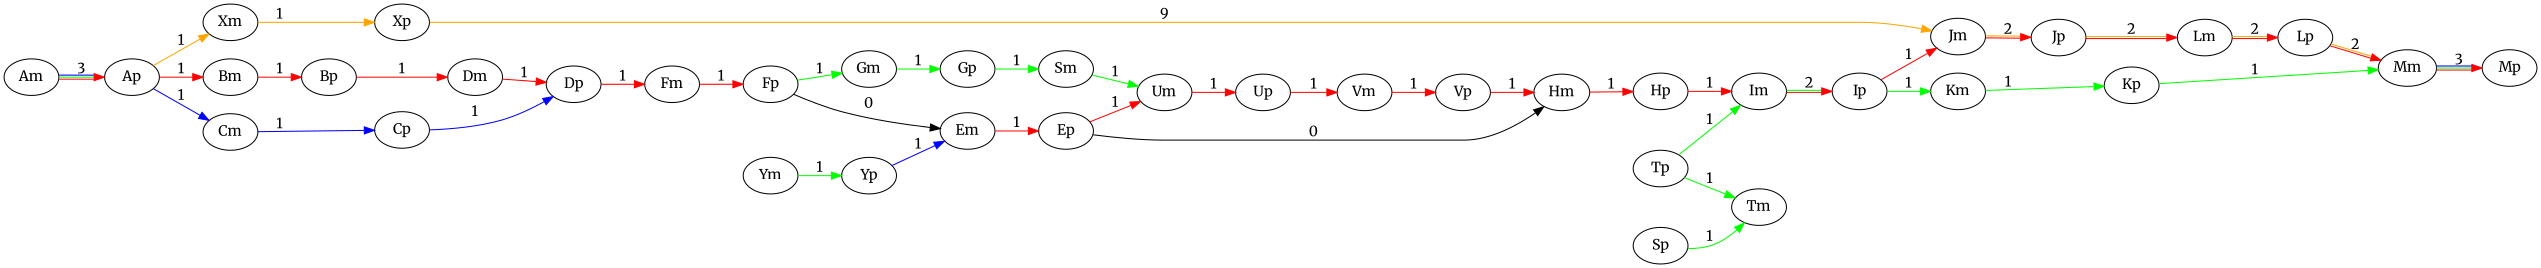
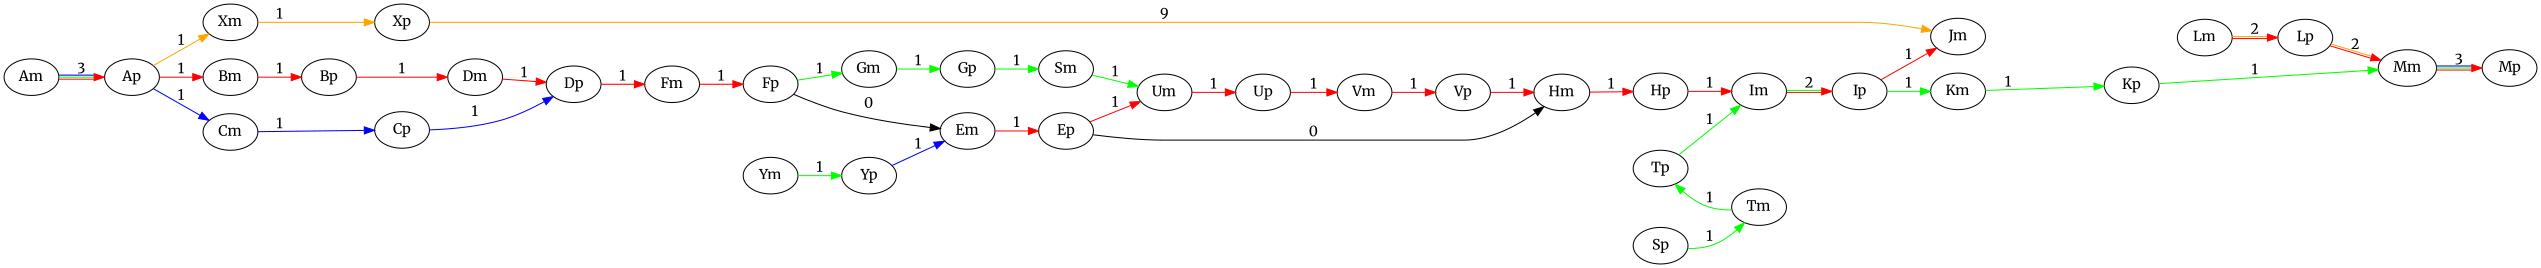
node "Jp": removed
edge "Tp" -> "Tm": reversed
